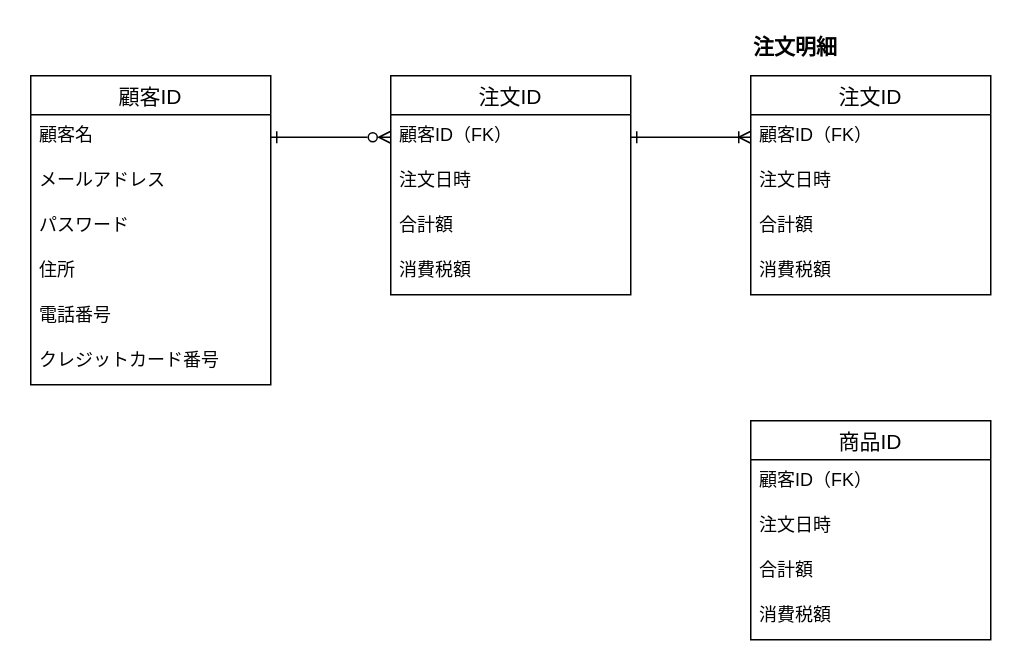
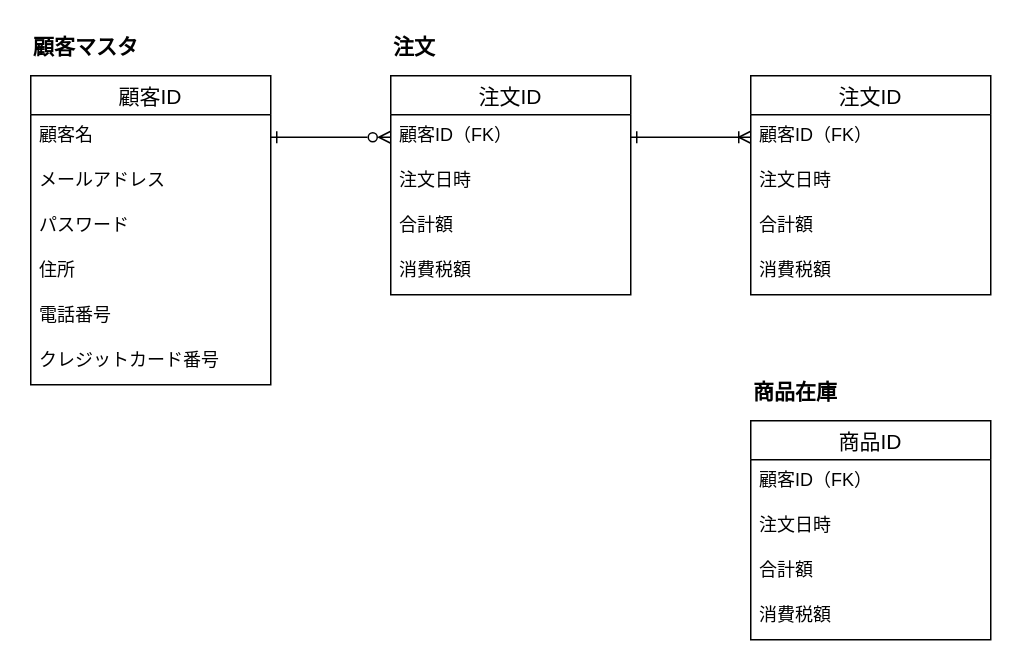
node "顧客マスタ": added
node "注文": added
node "注文明細": removed
node "商品在庫": added
